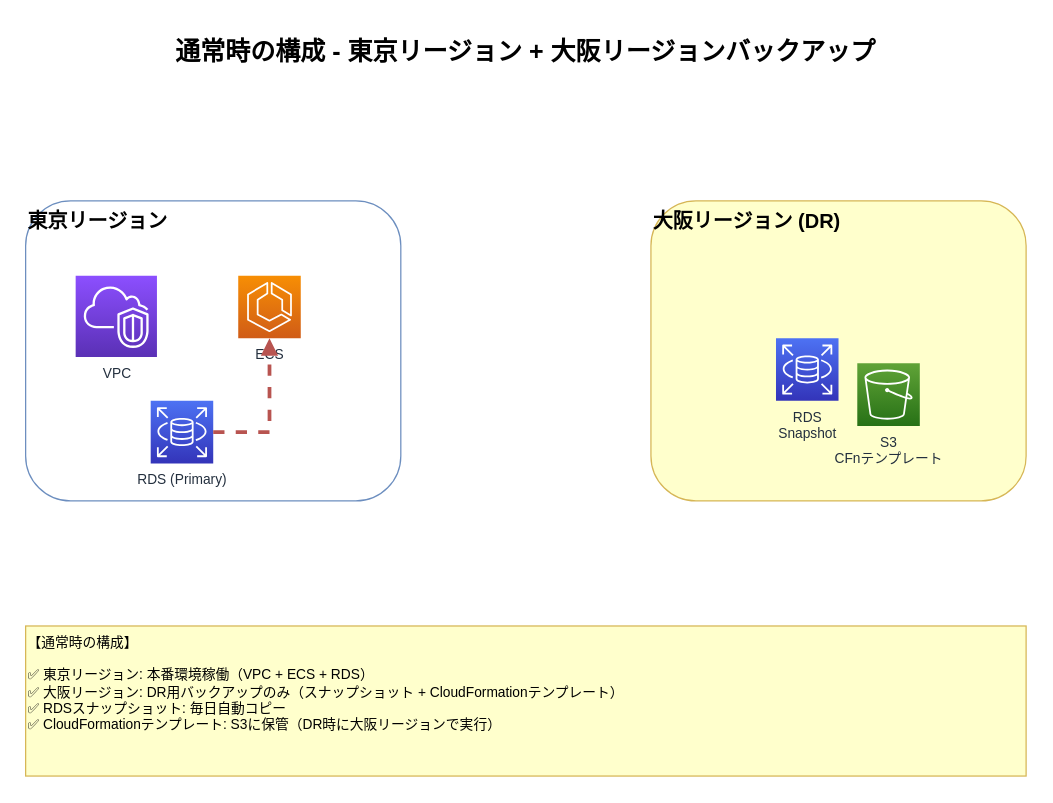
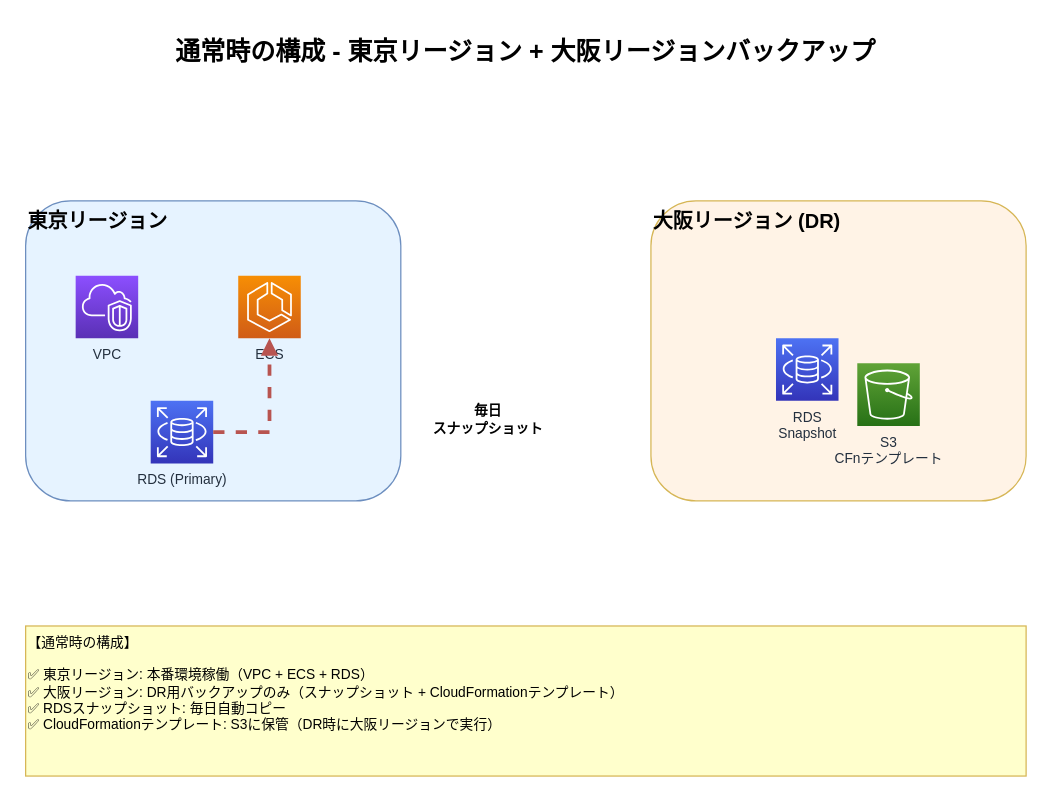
node "大阪リージョン (DR)": fillcolor #ffffcc -> #fff3e6
node "VPC": size 81x81 -> 63x63
node "東京リージョン": fillcolor #ffffff -> #e6f3ff
node "毎日 スナップショット": added
